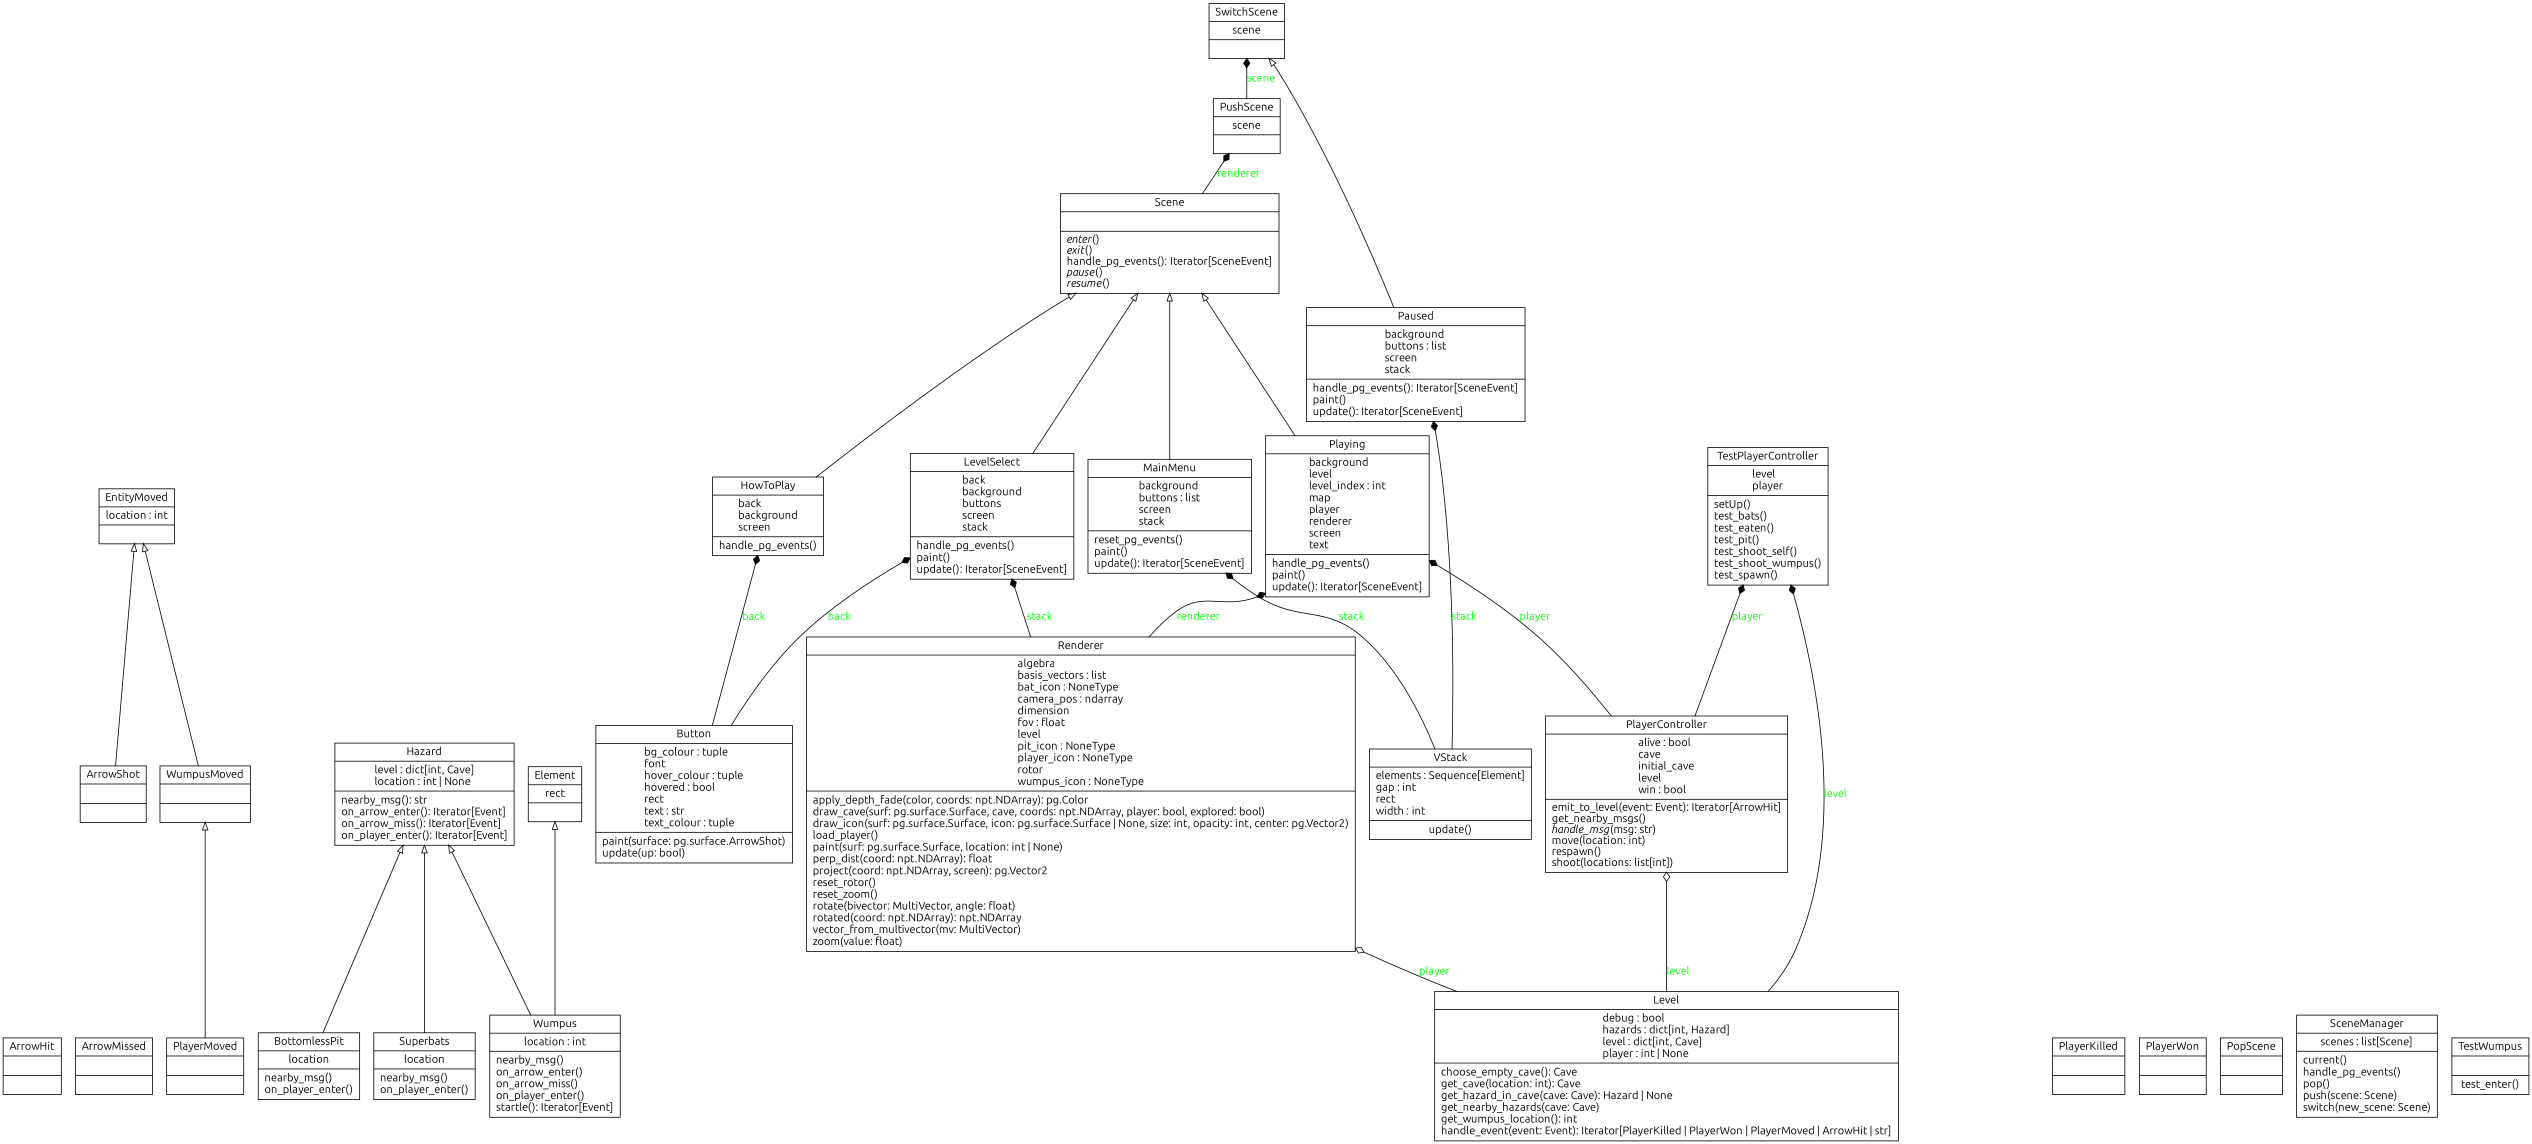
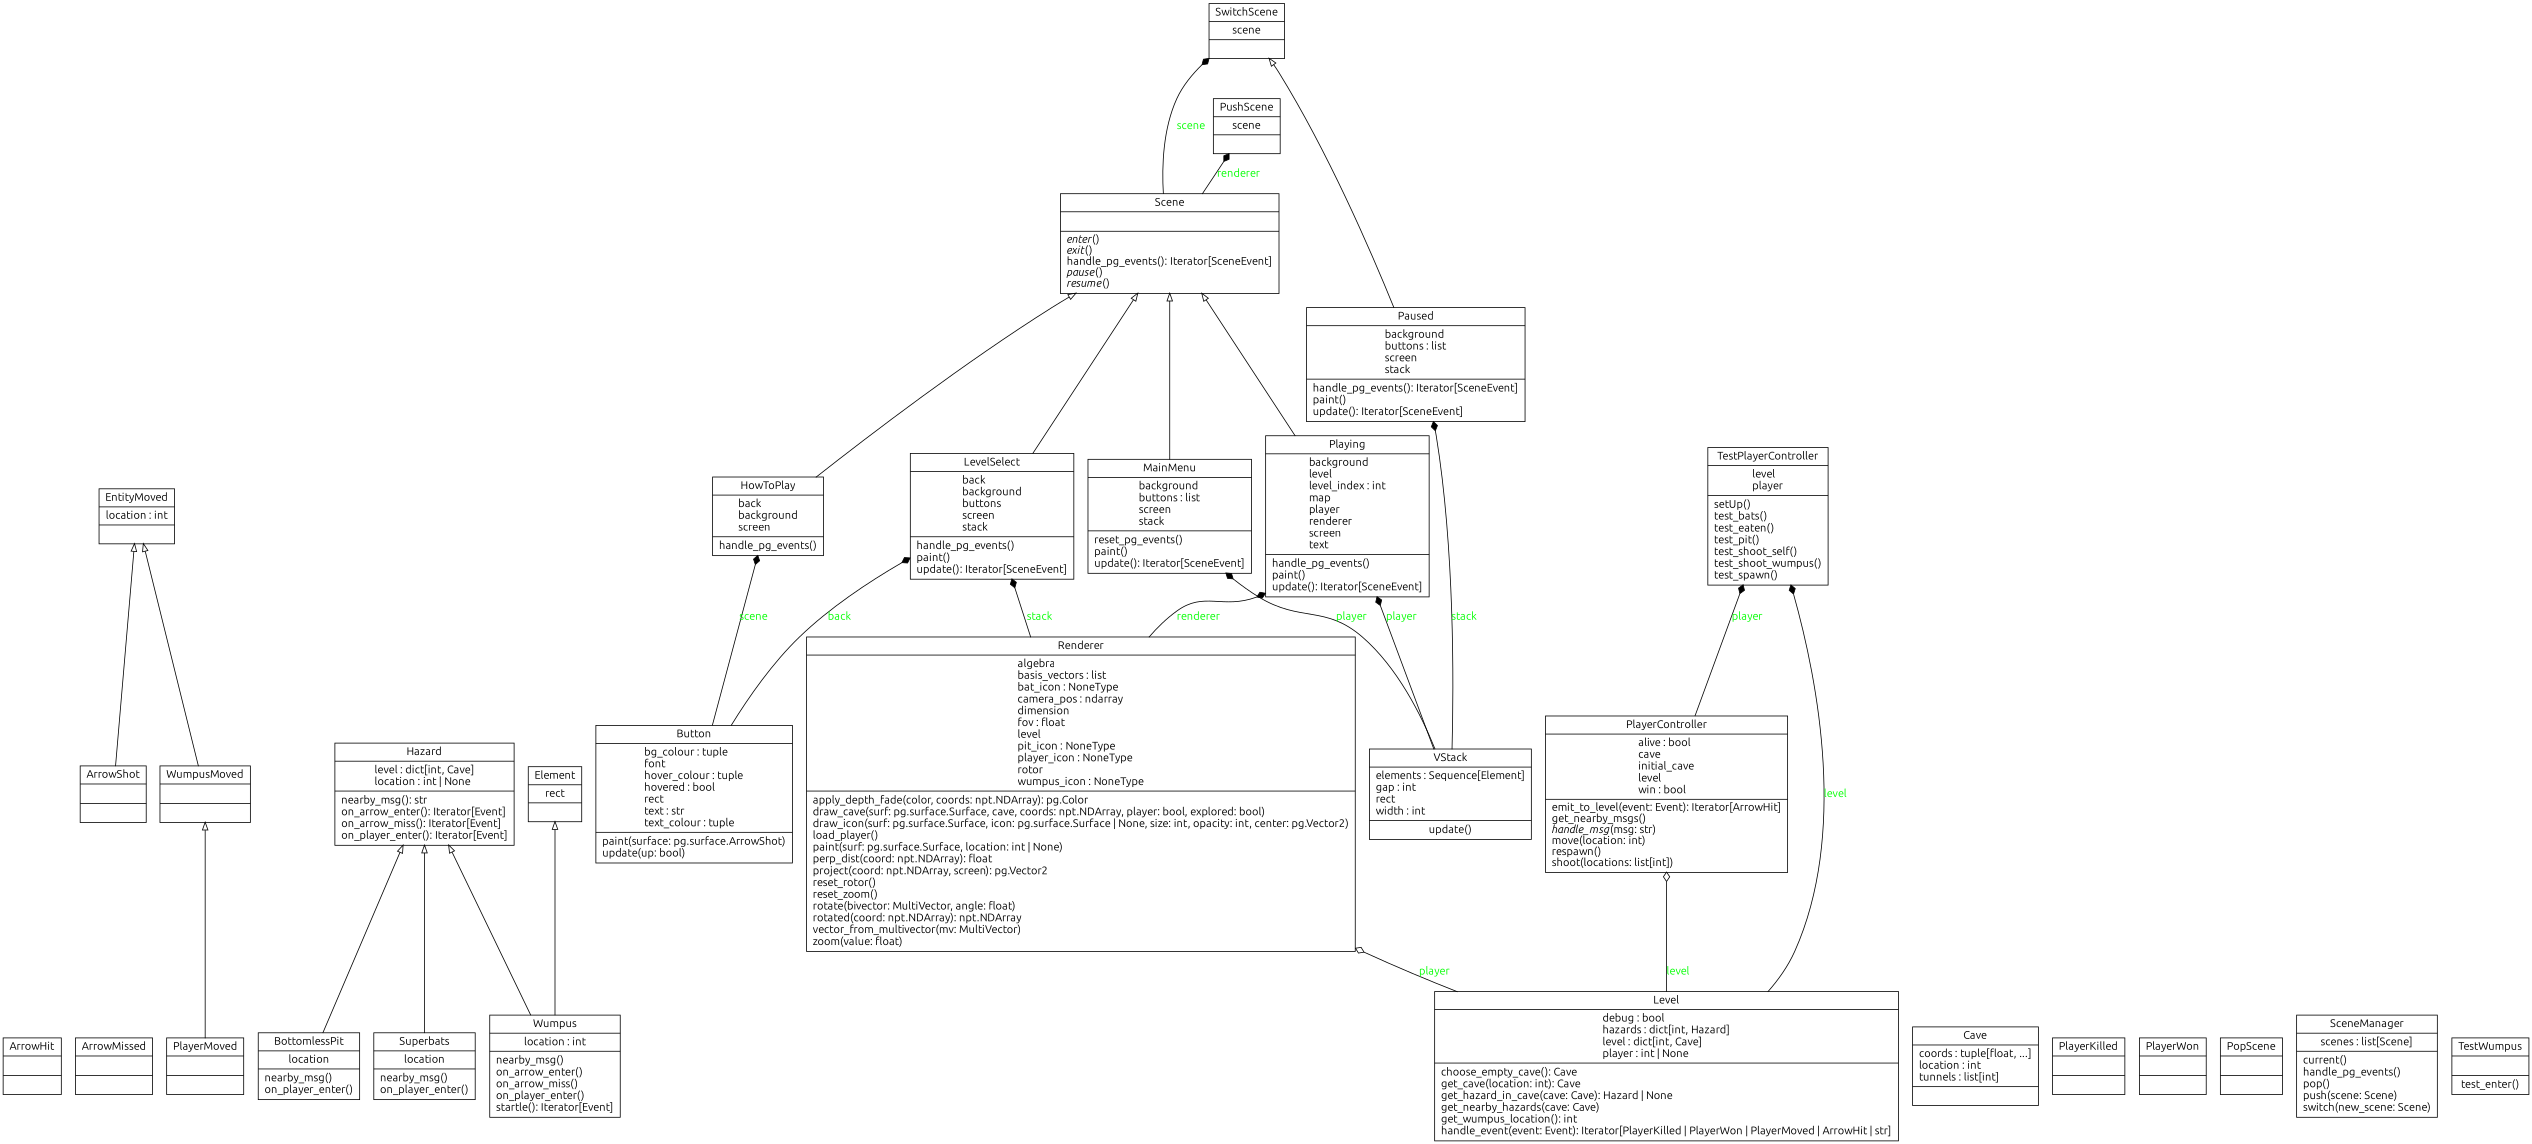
edge "PushScene" -> "SwitchScene": now "Scene" -> "SwitchScene"
edge "Button" -> "HowToPlay": label "back" -> "scene"
edge "VStack" -> "MainMenu": label "stack" -> "player"
edge "PlayerController" -> "Playing": now "VStack" -> "Playing"
node "Cave": added
